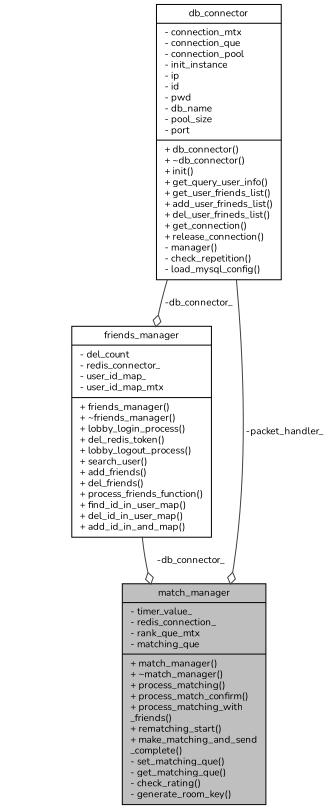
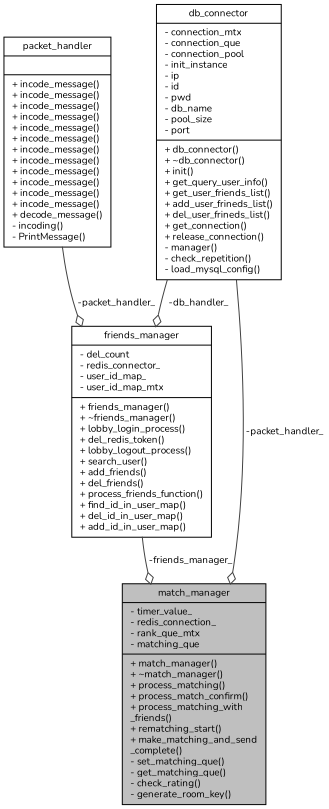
node "packet_handler": added
edge "db_connector" -> "friends_manager": label " -db_connector_" -> " -db_handler_"
node "friends_manager": text "+ add_id_in_and_map()" -> "+ add_id_in_user_map()"
edge "friends_manager" -> "match_manager": label " -db_connector_" -> " -friends_manager_"
